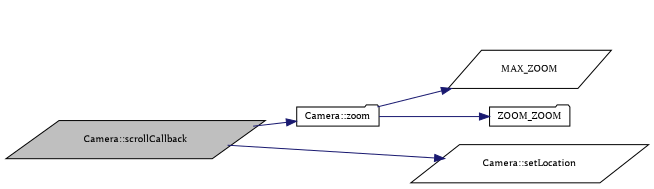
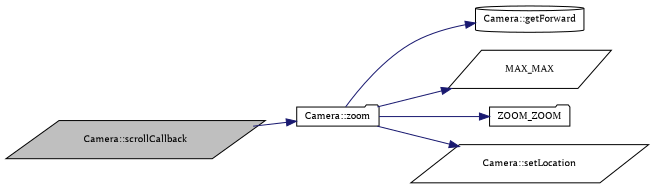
node "Camera::getForward": added
node "MAX_ZOOM": label "MAX_ZOOM" -> "MAX_MAX"
edge "Camera::scrollCallback" -> "Camera::setLocation": now "Camera::zoom" -> "Camera::setLocation"
